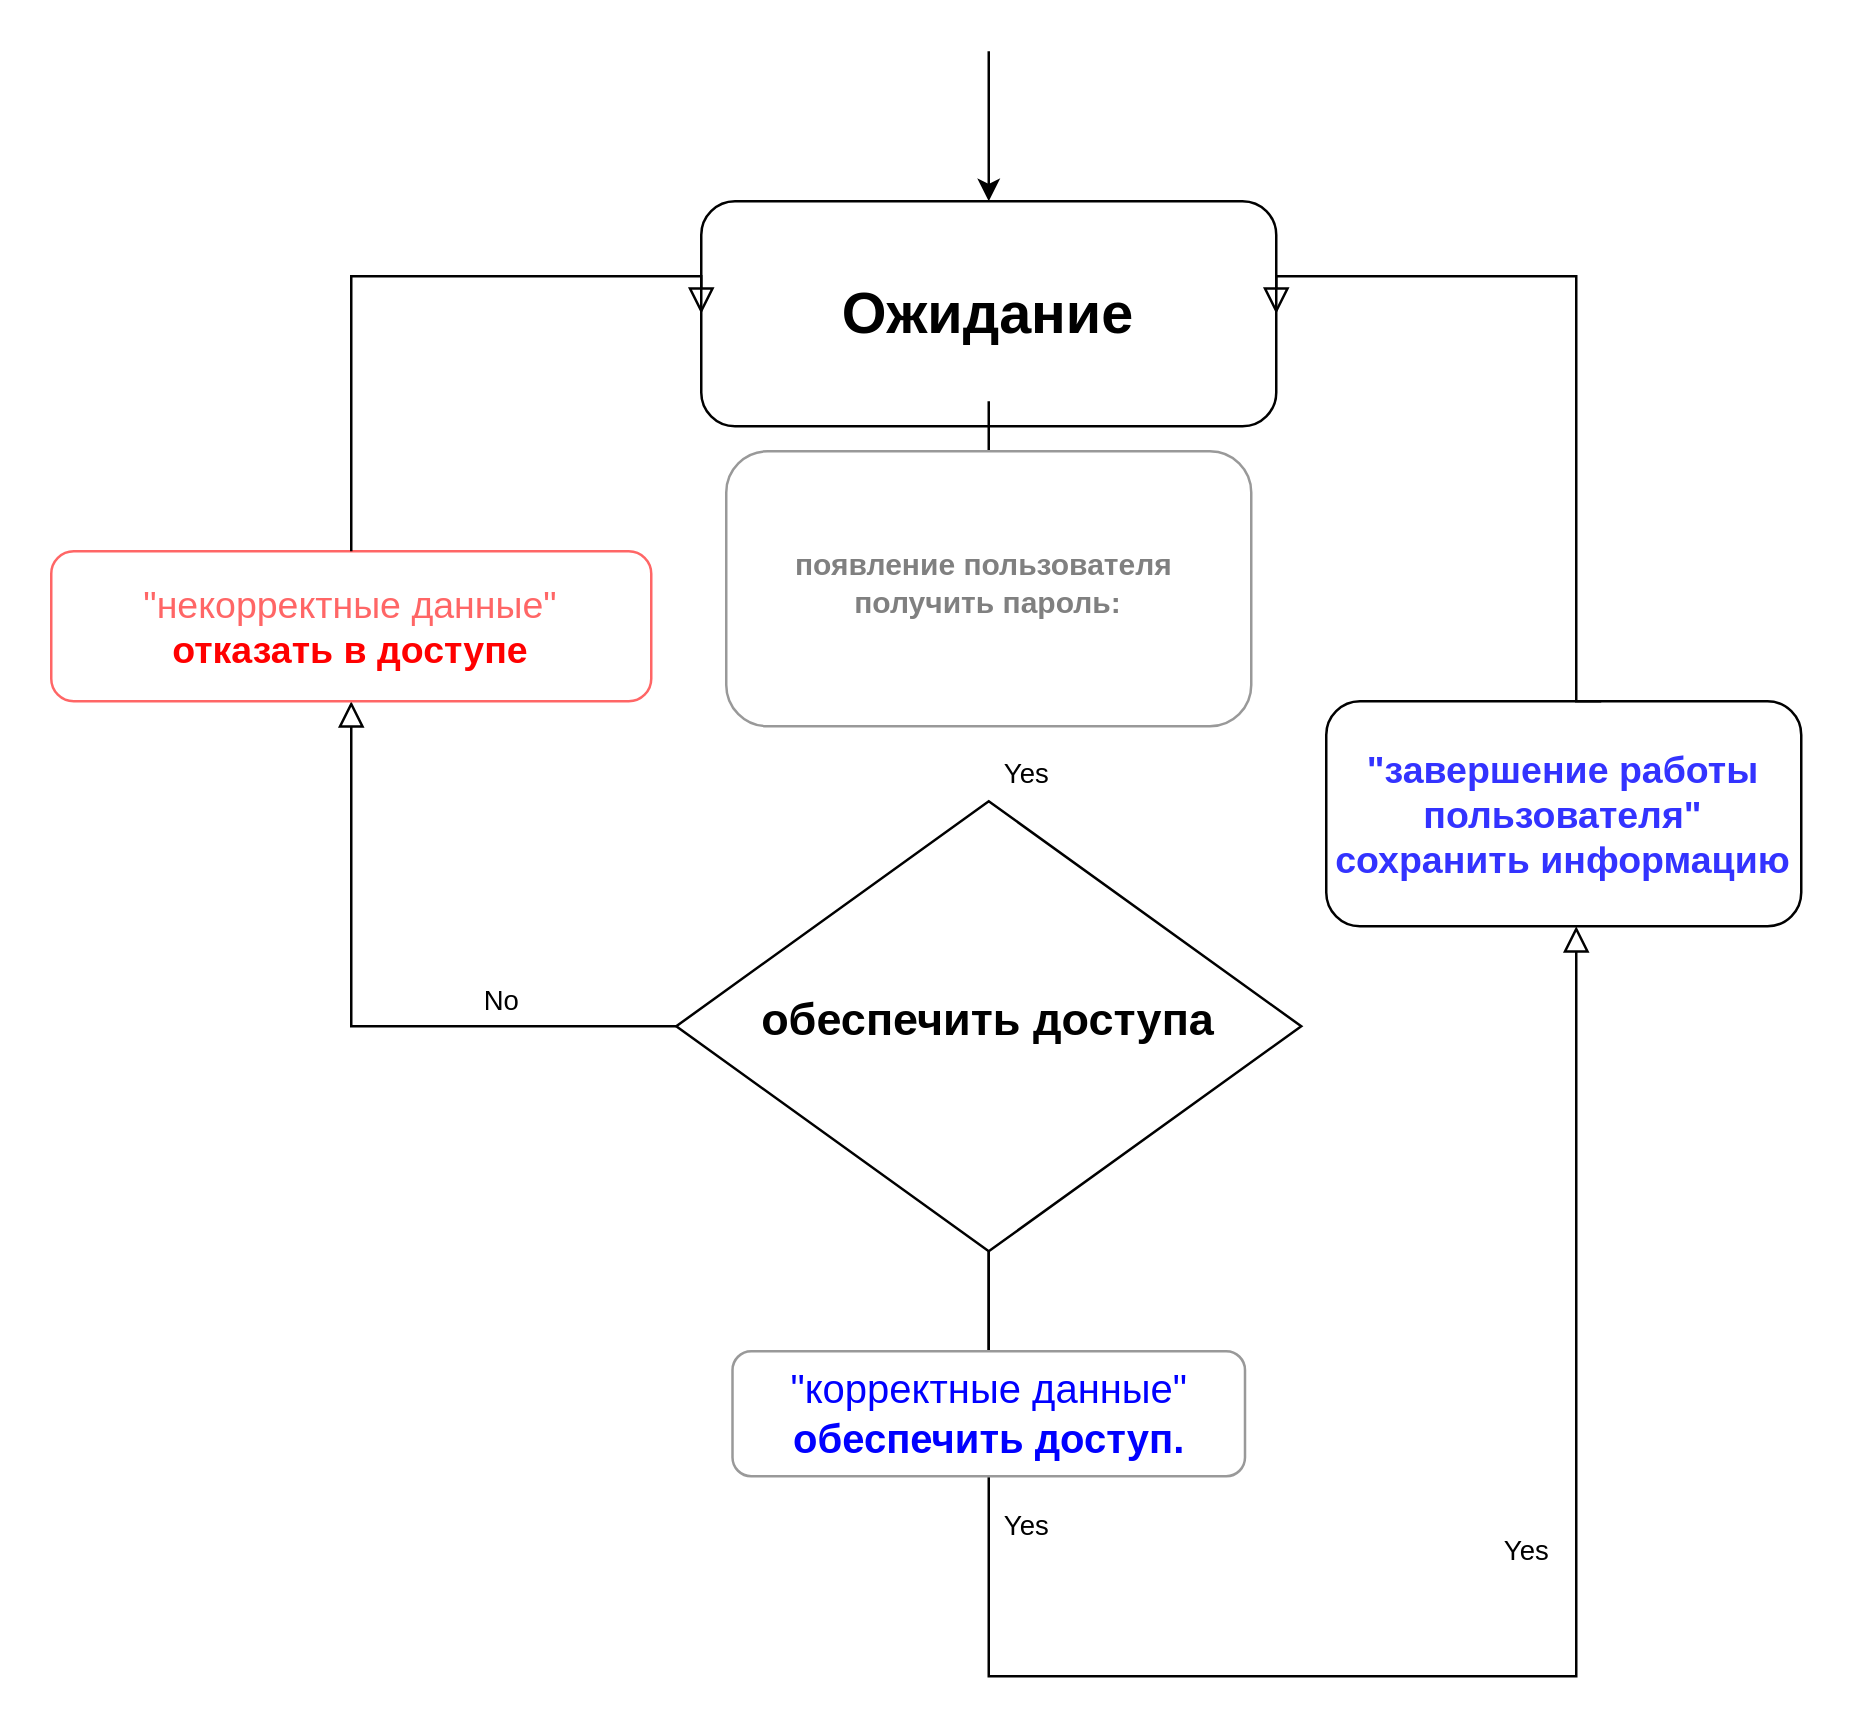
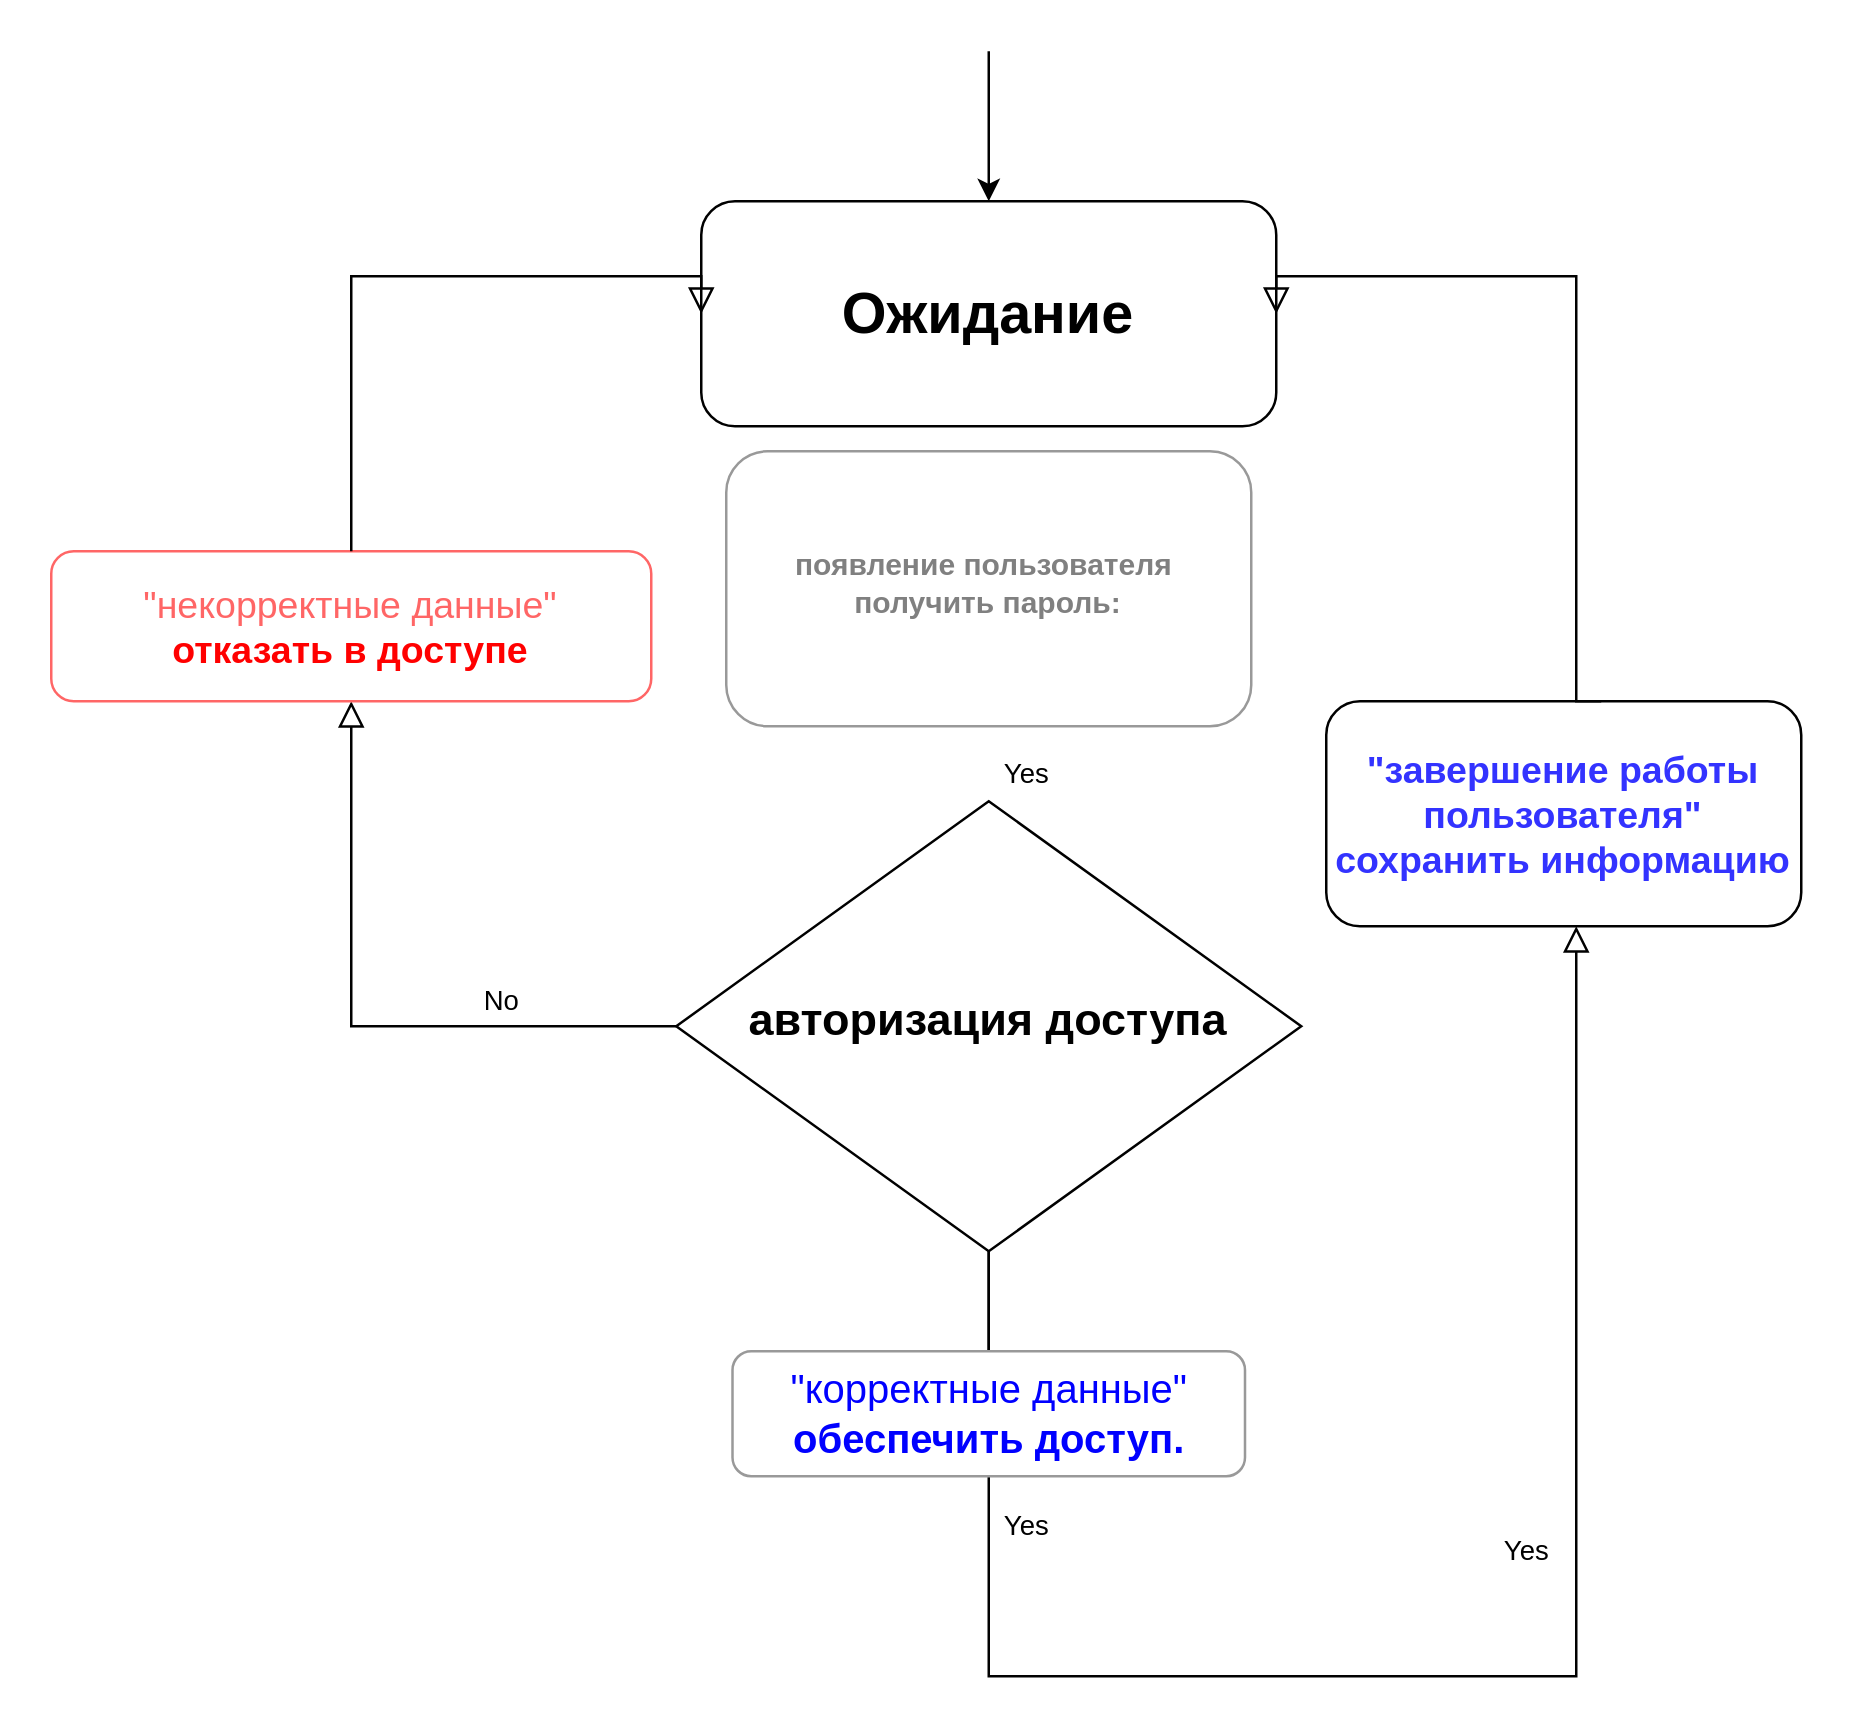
edge "Ожидание" -- "появление пользователя получить пароль:": removed
node "обеспечить доступа": label "обеспечить доступа" -> "авторизация доступа"
